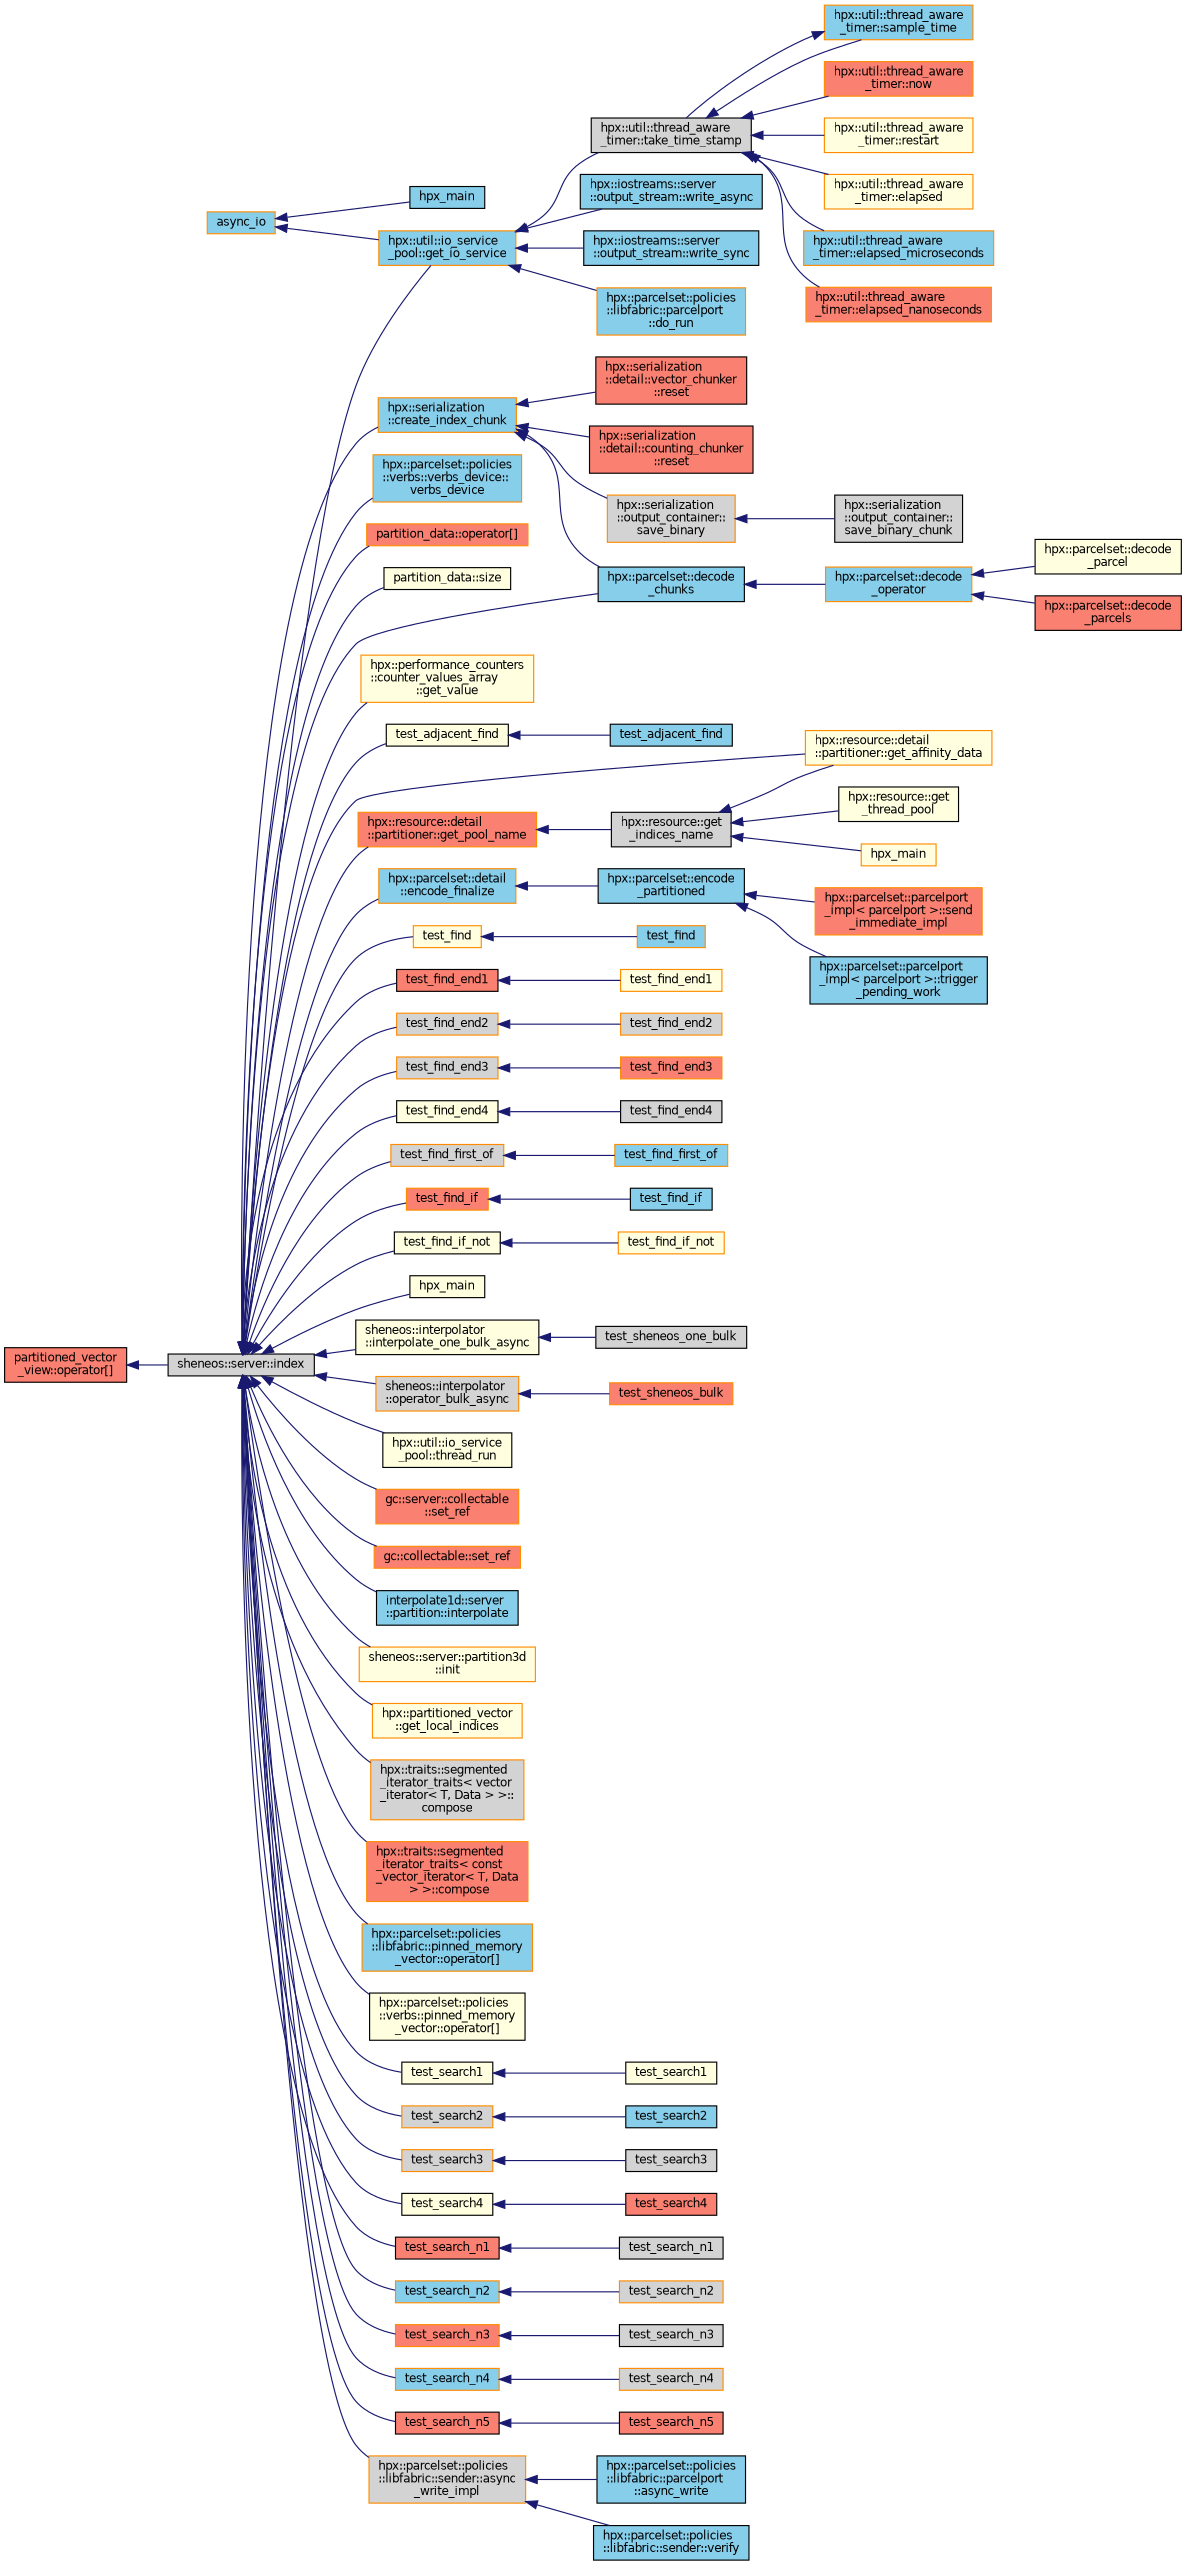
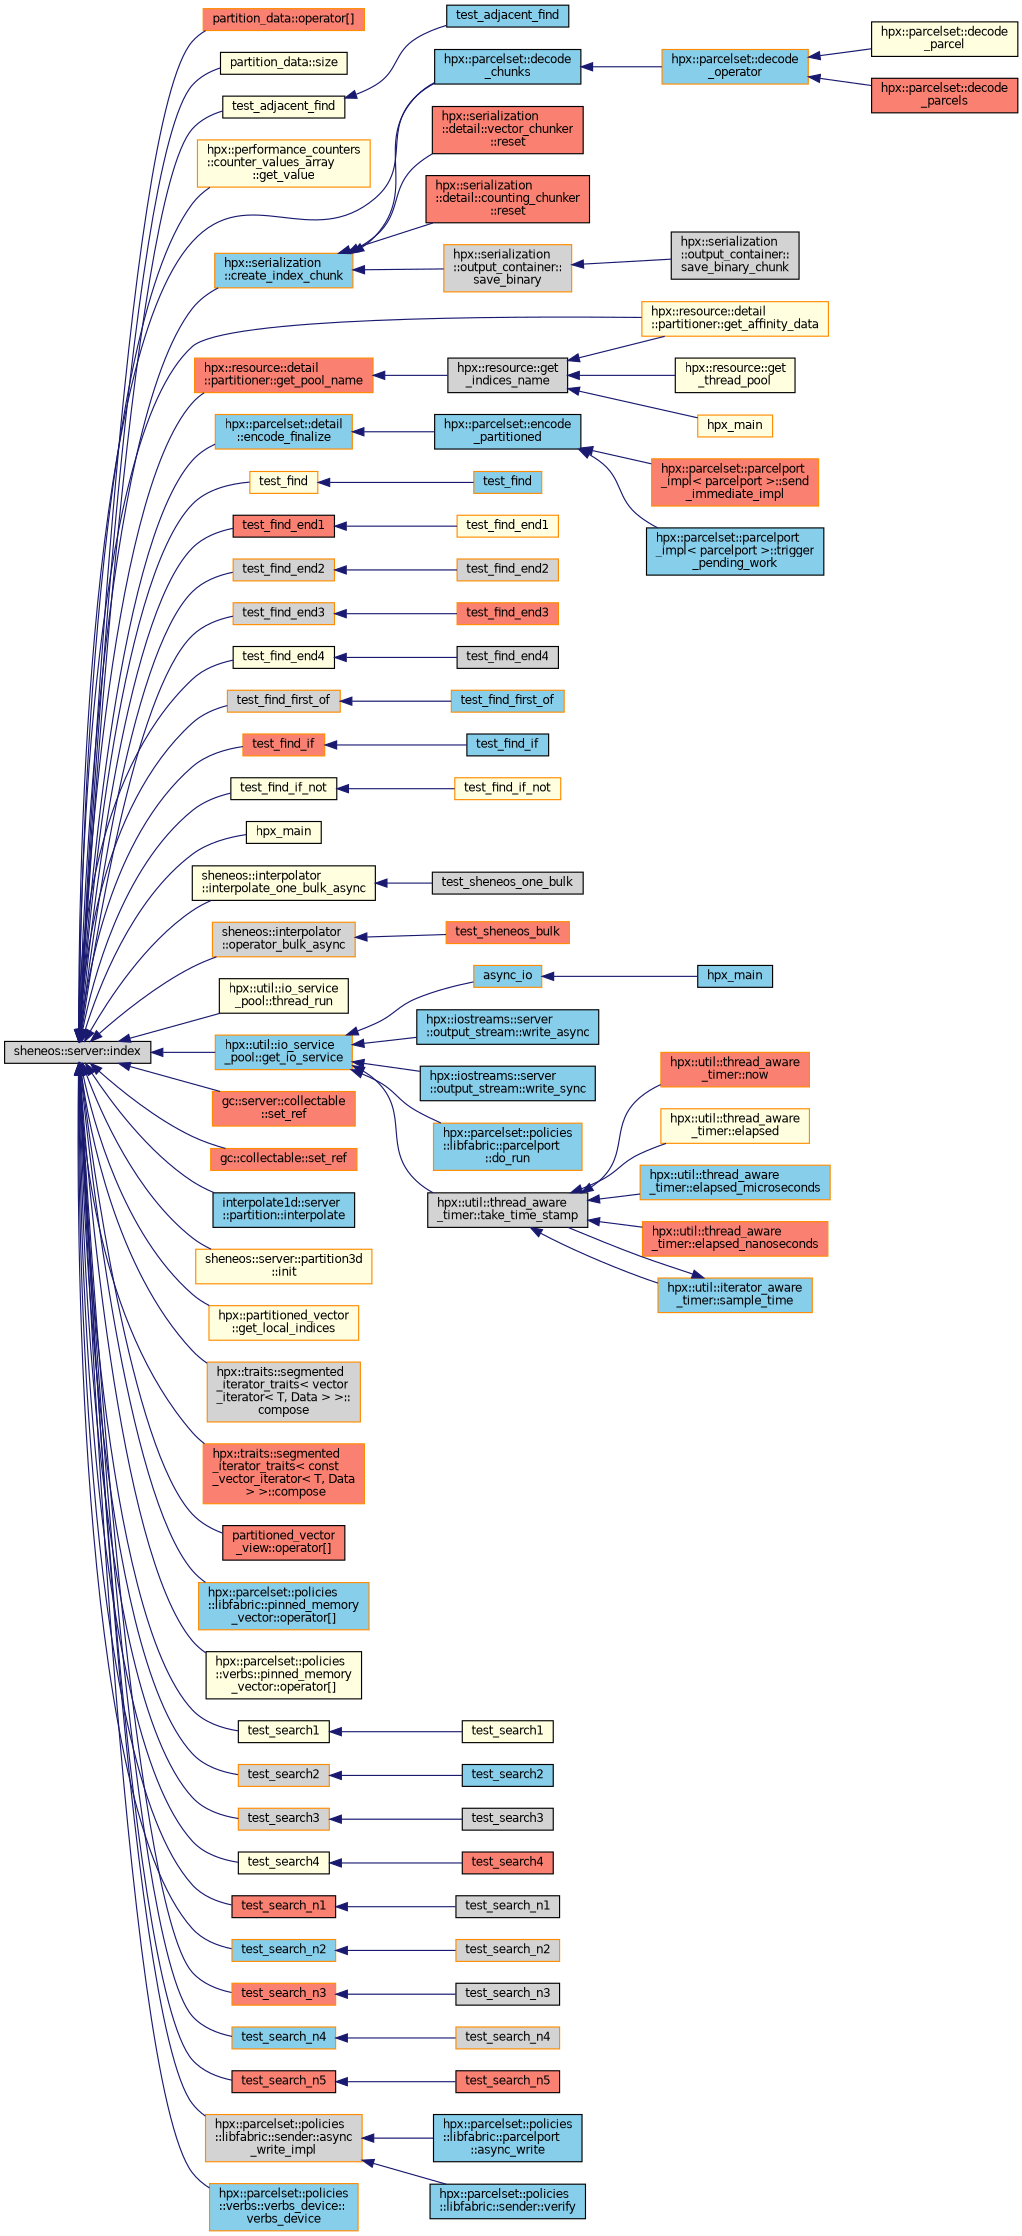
node "hpx::util::thread_aware _timer::sample_time": label "hpx::util::thread_aware _timer::sample_time" -> "hpx::util::iterator_aware _timer::sample_time"
node "hpx::util::thread_aware _timer::restart": removed
edge "hpx::util::io_service _pool::get_io_service" -> "async_io": reversed
edge "sheneos::server::index" -> "partitioned_vector _view::operator[]": reversed
